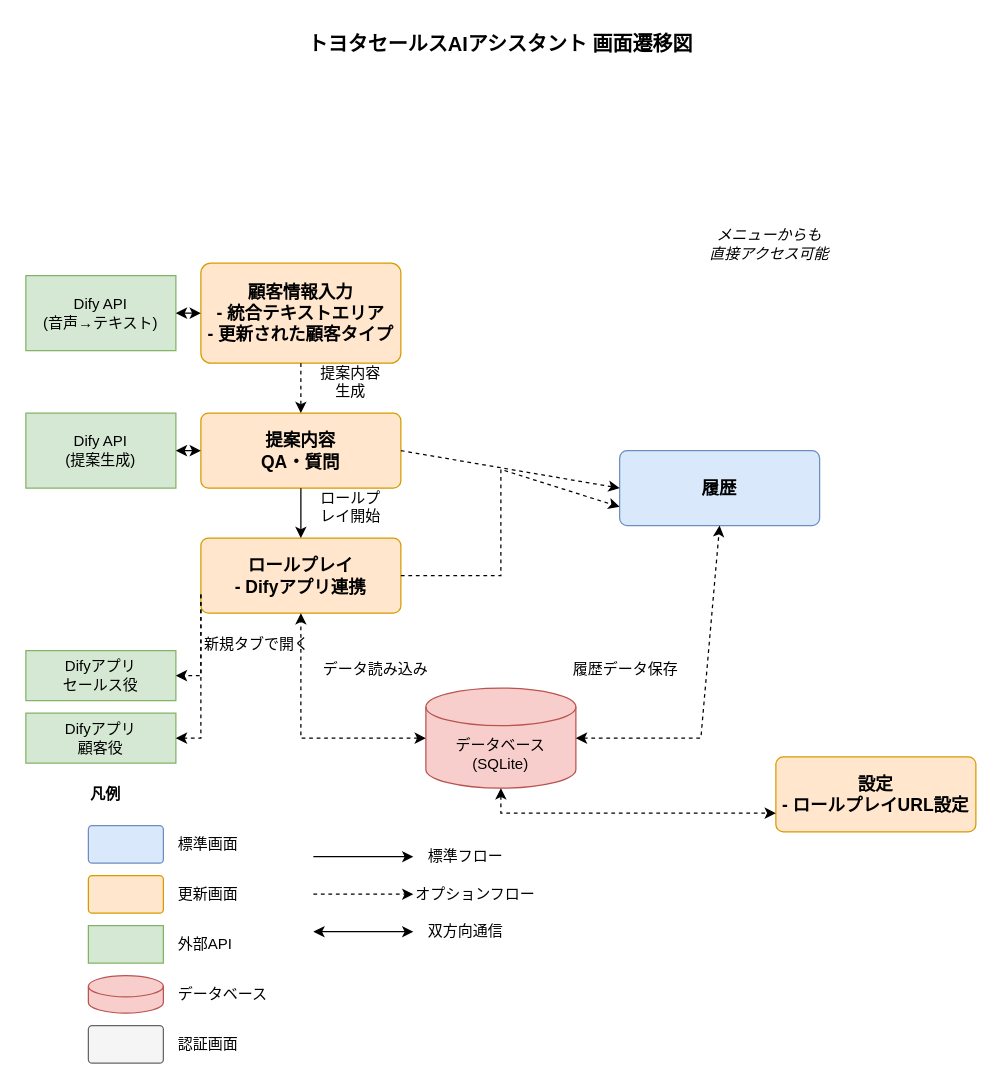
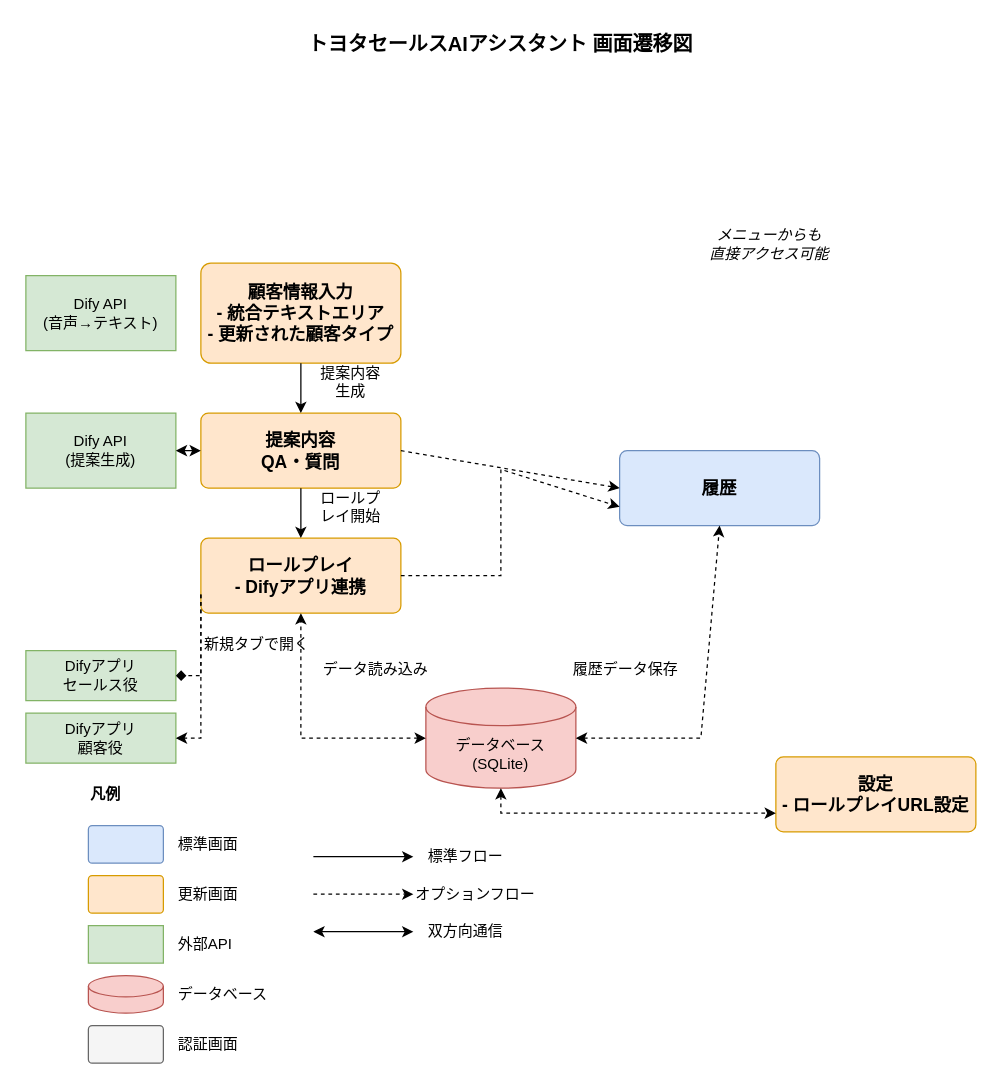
edge "Dify API (音声→テキスト)" -- "顧客情報入力 - 統合テキストエリア - 更新された顧客タイプ": removed
edge "顧客情報入力 - 統合テキストエリア - 更新された顧客タイプ" -> "提案内容 QA・質問": style dashed -> solid
edge "ロールプレイ - Difyアプリ連携" -> "Difyアプリ セールス役": arrowhead classic -> diamond
